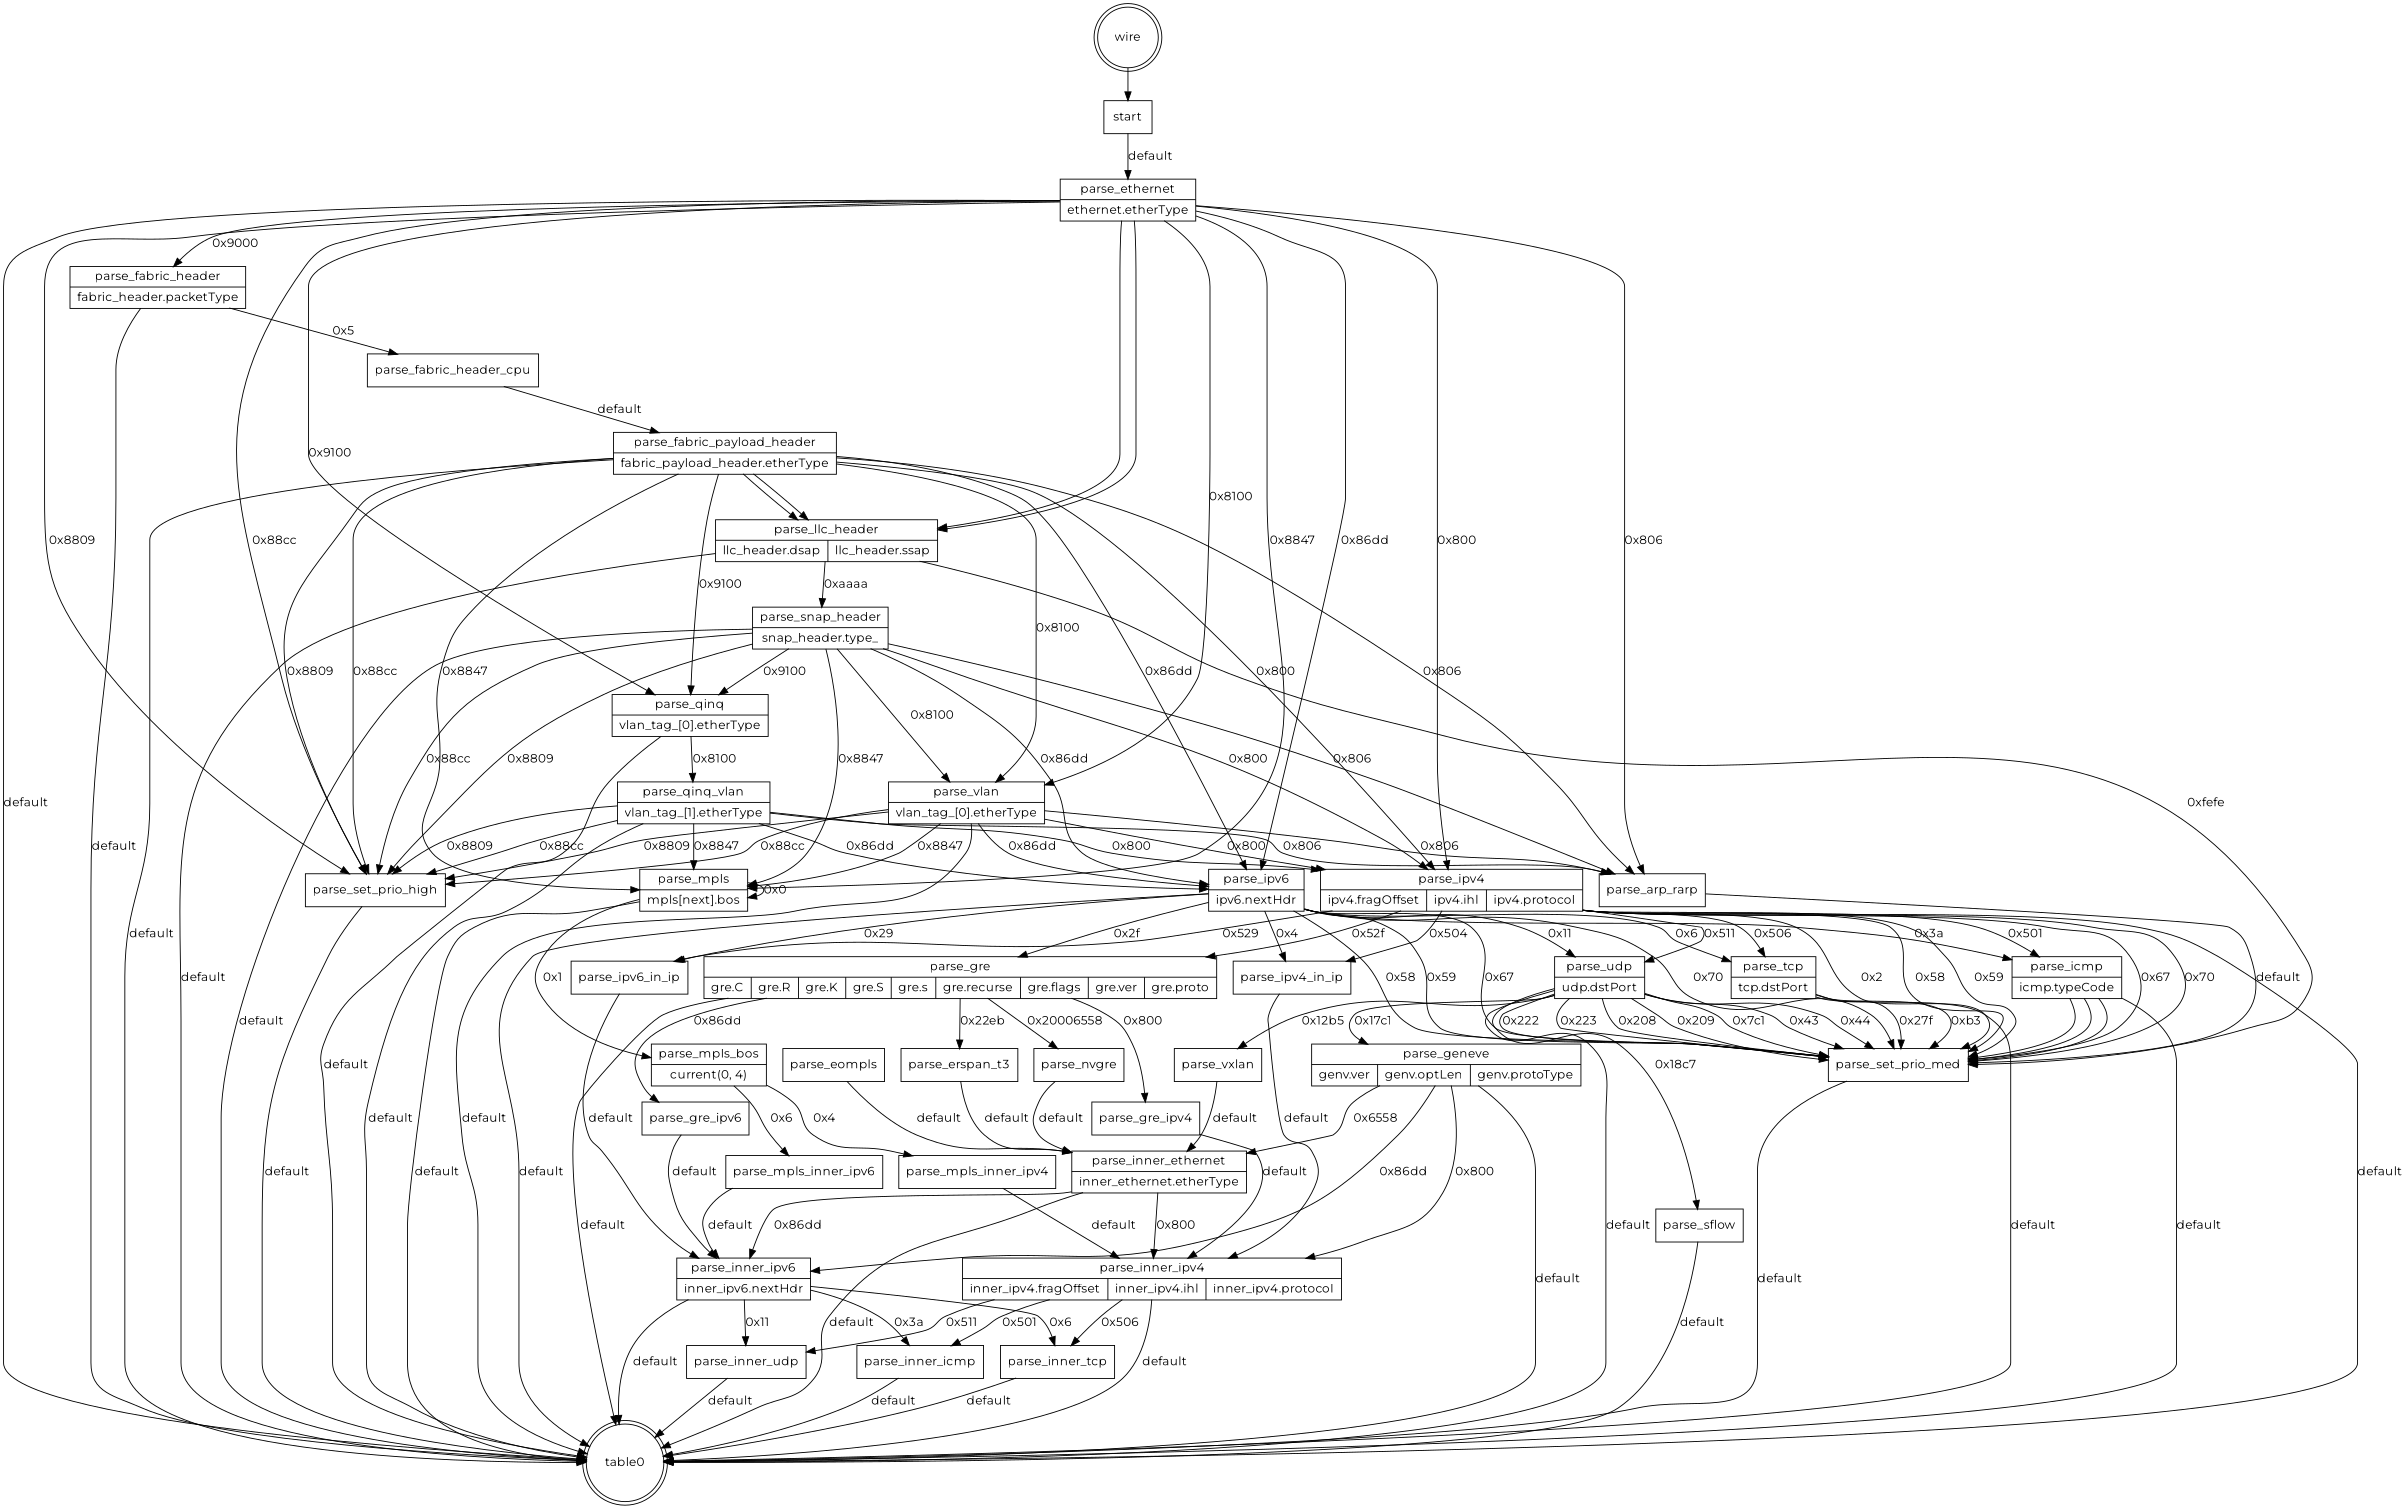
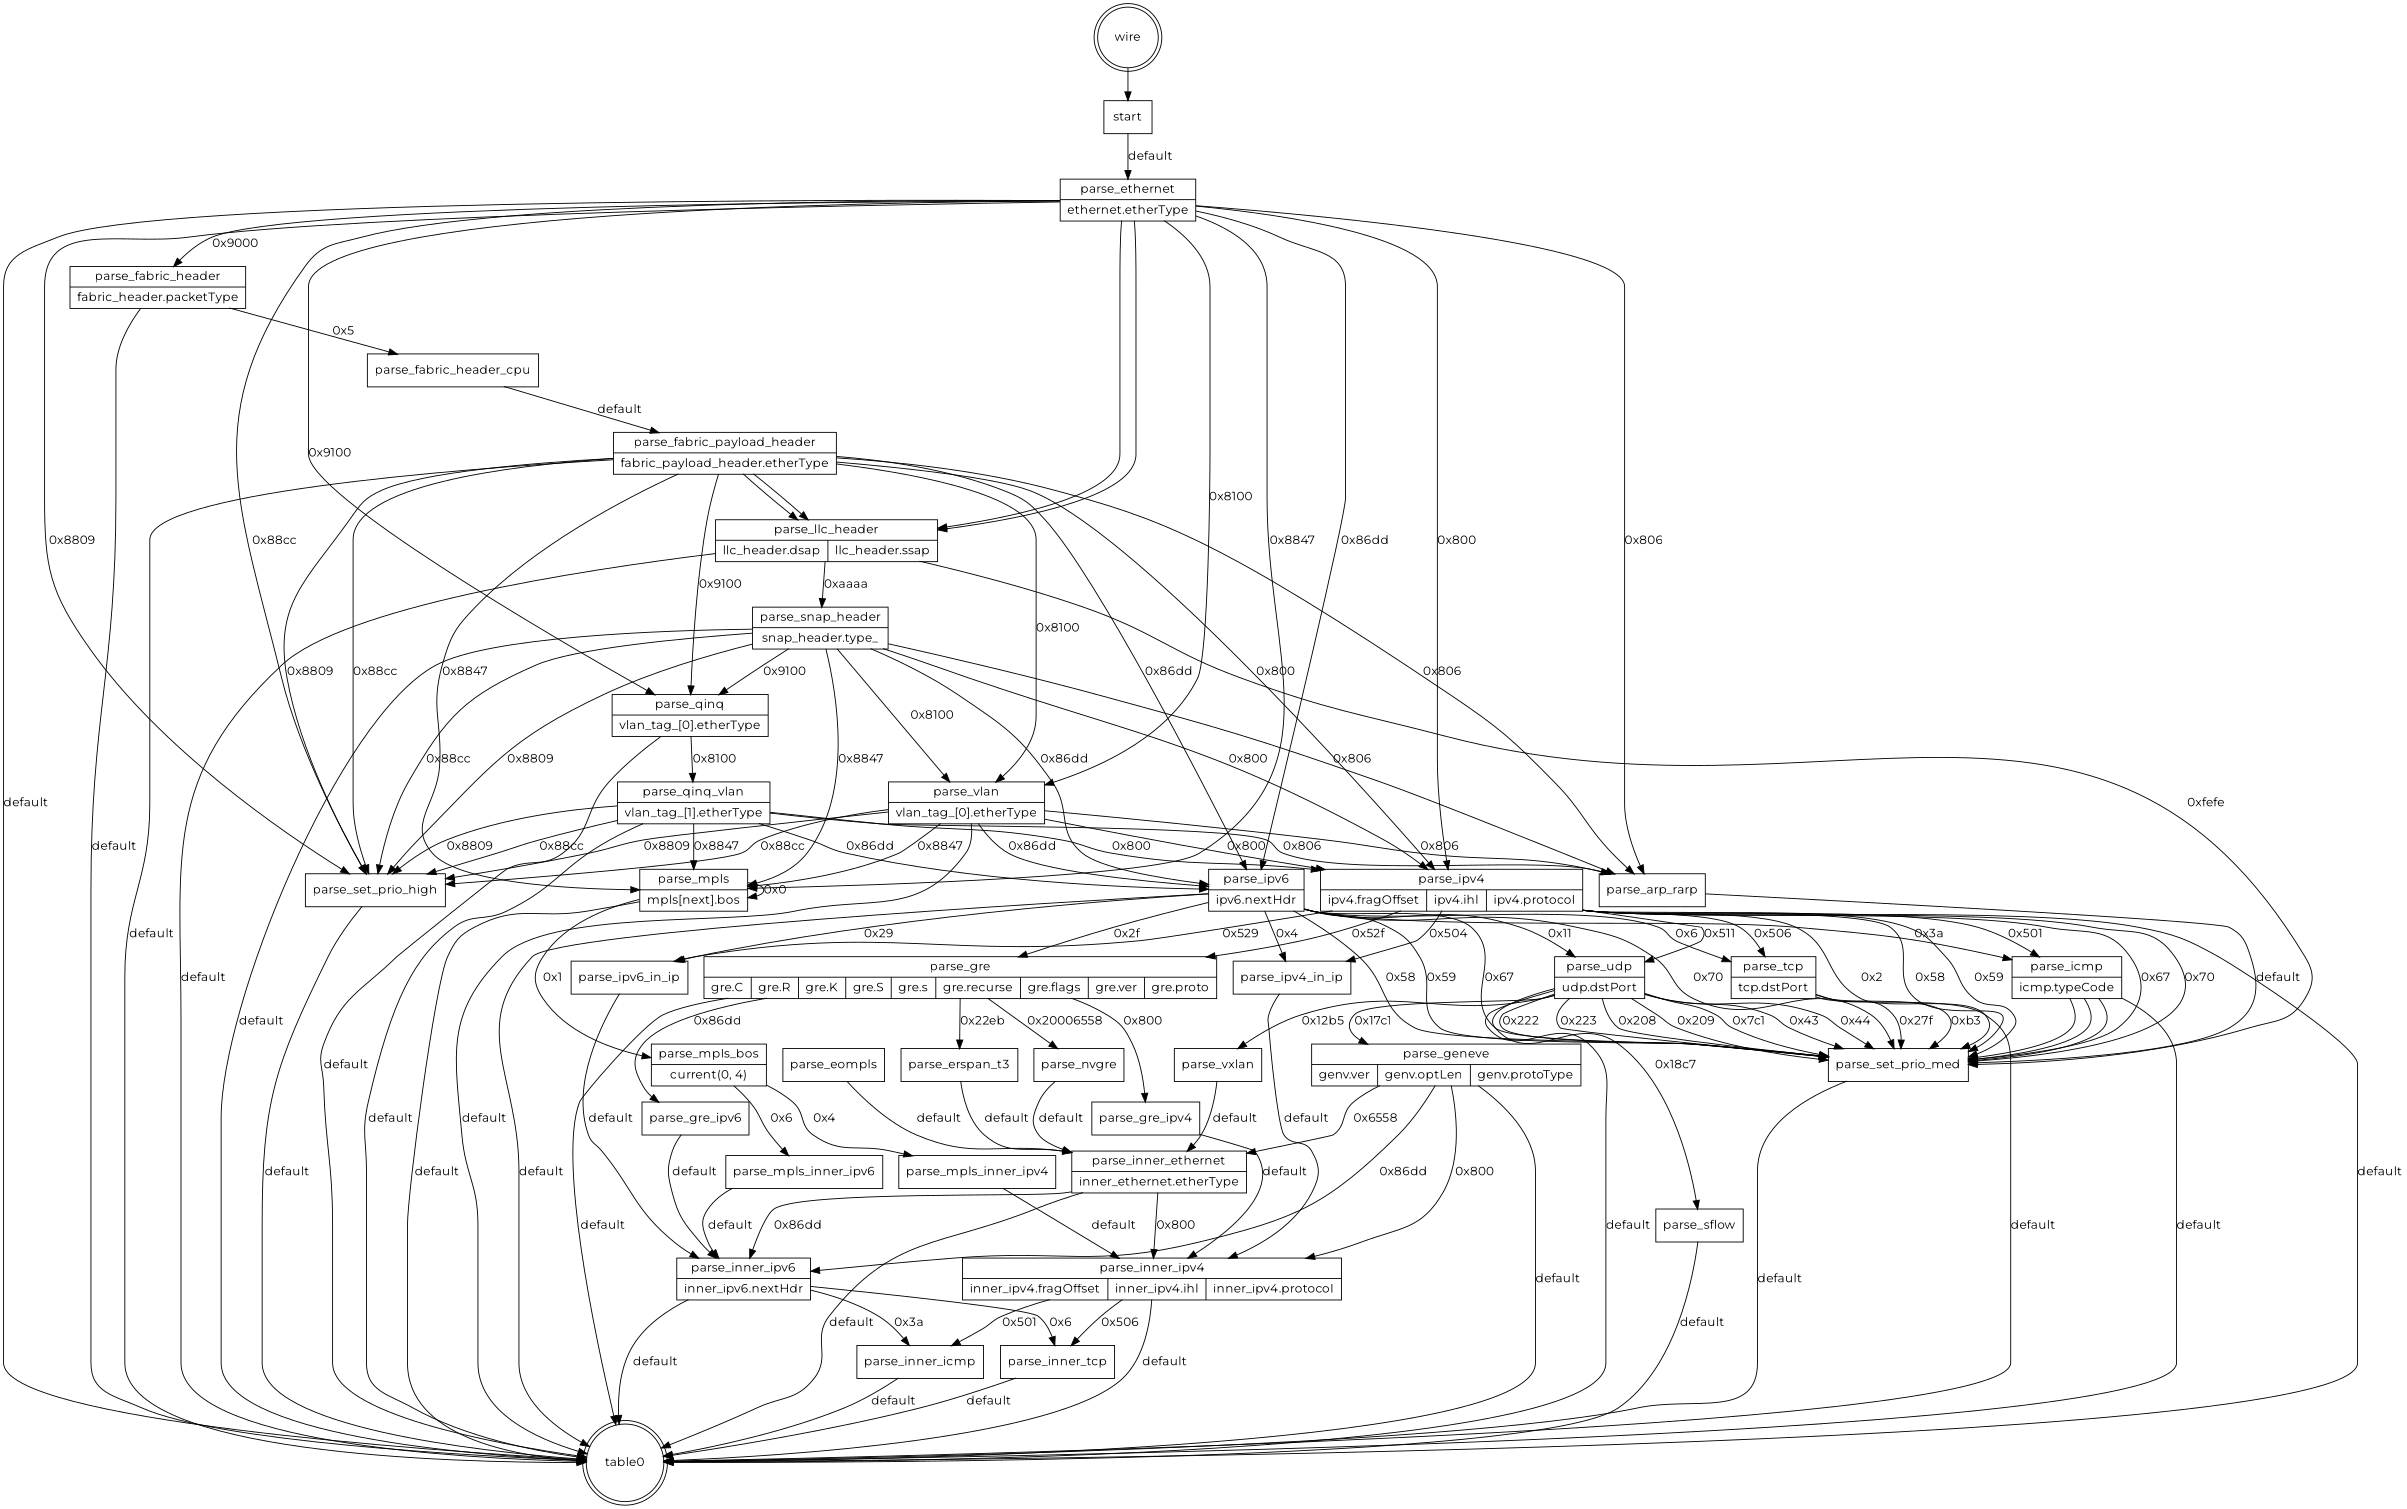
node "parse_inner_udp": removed
